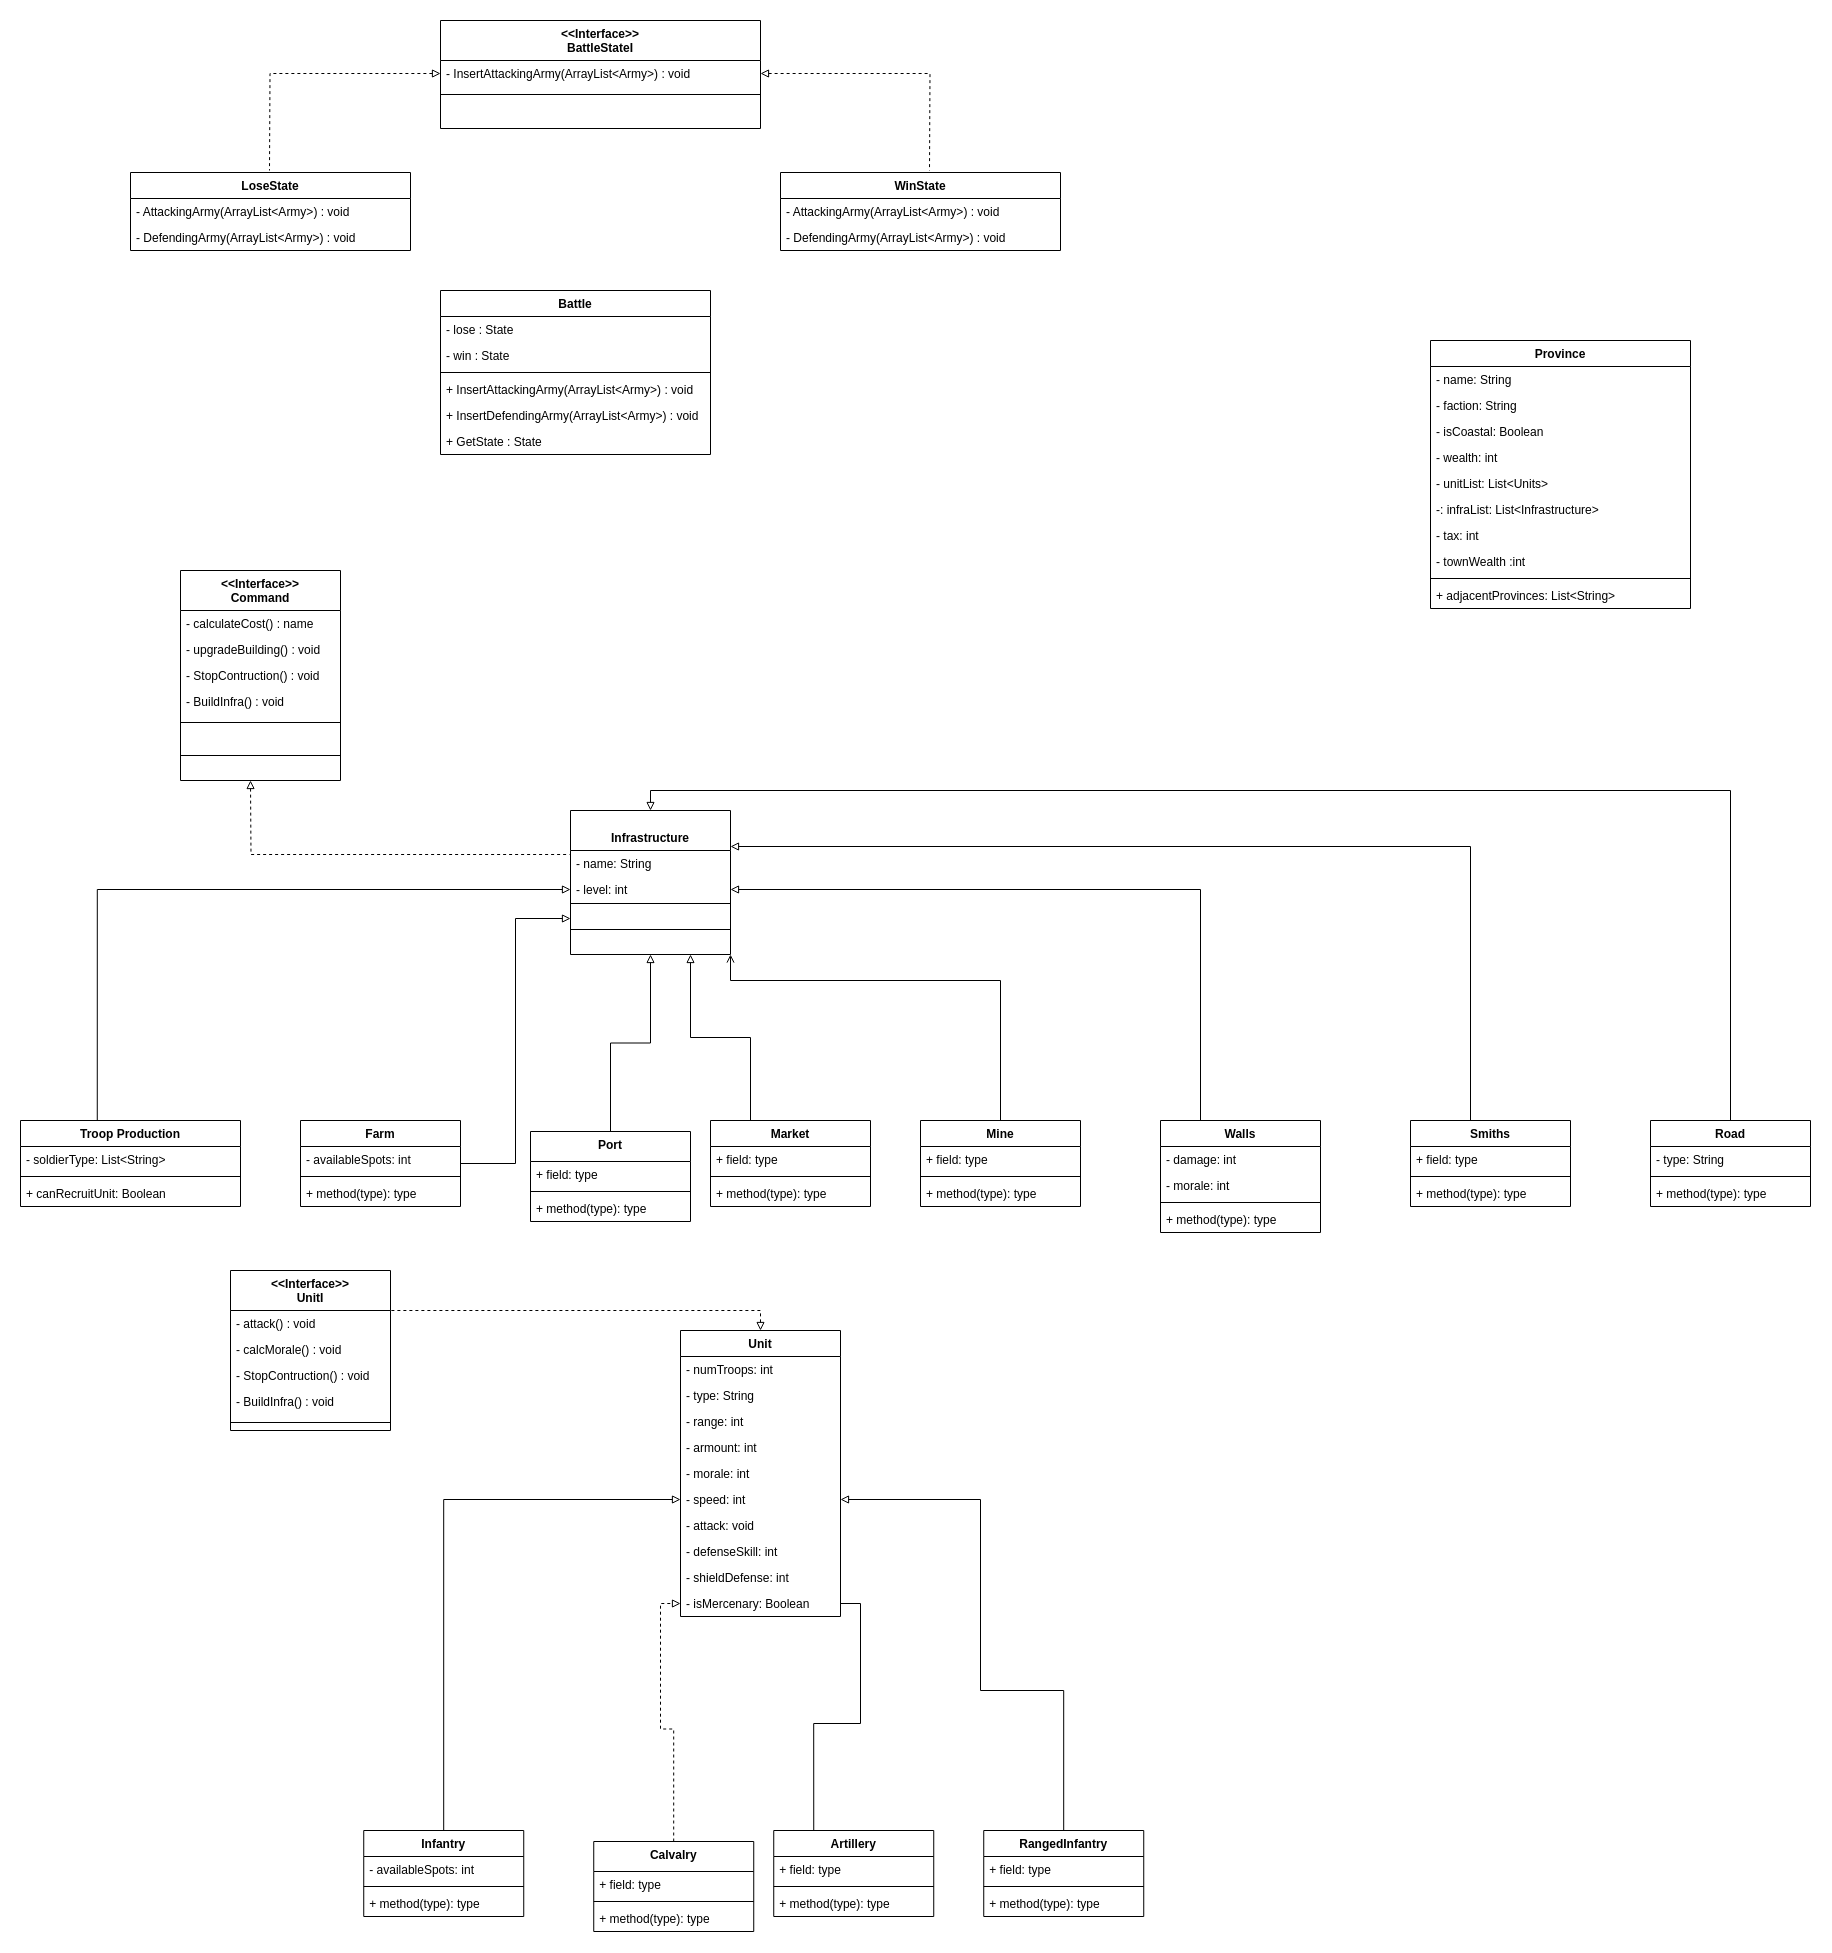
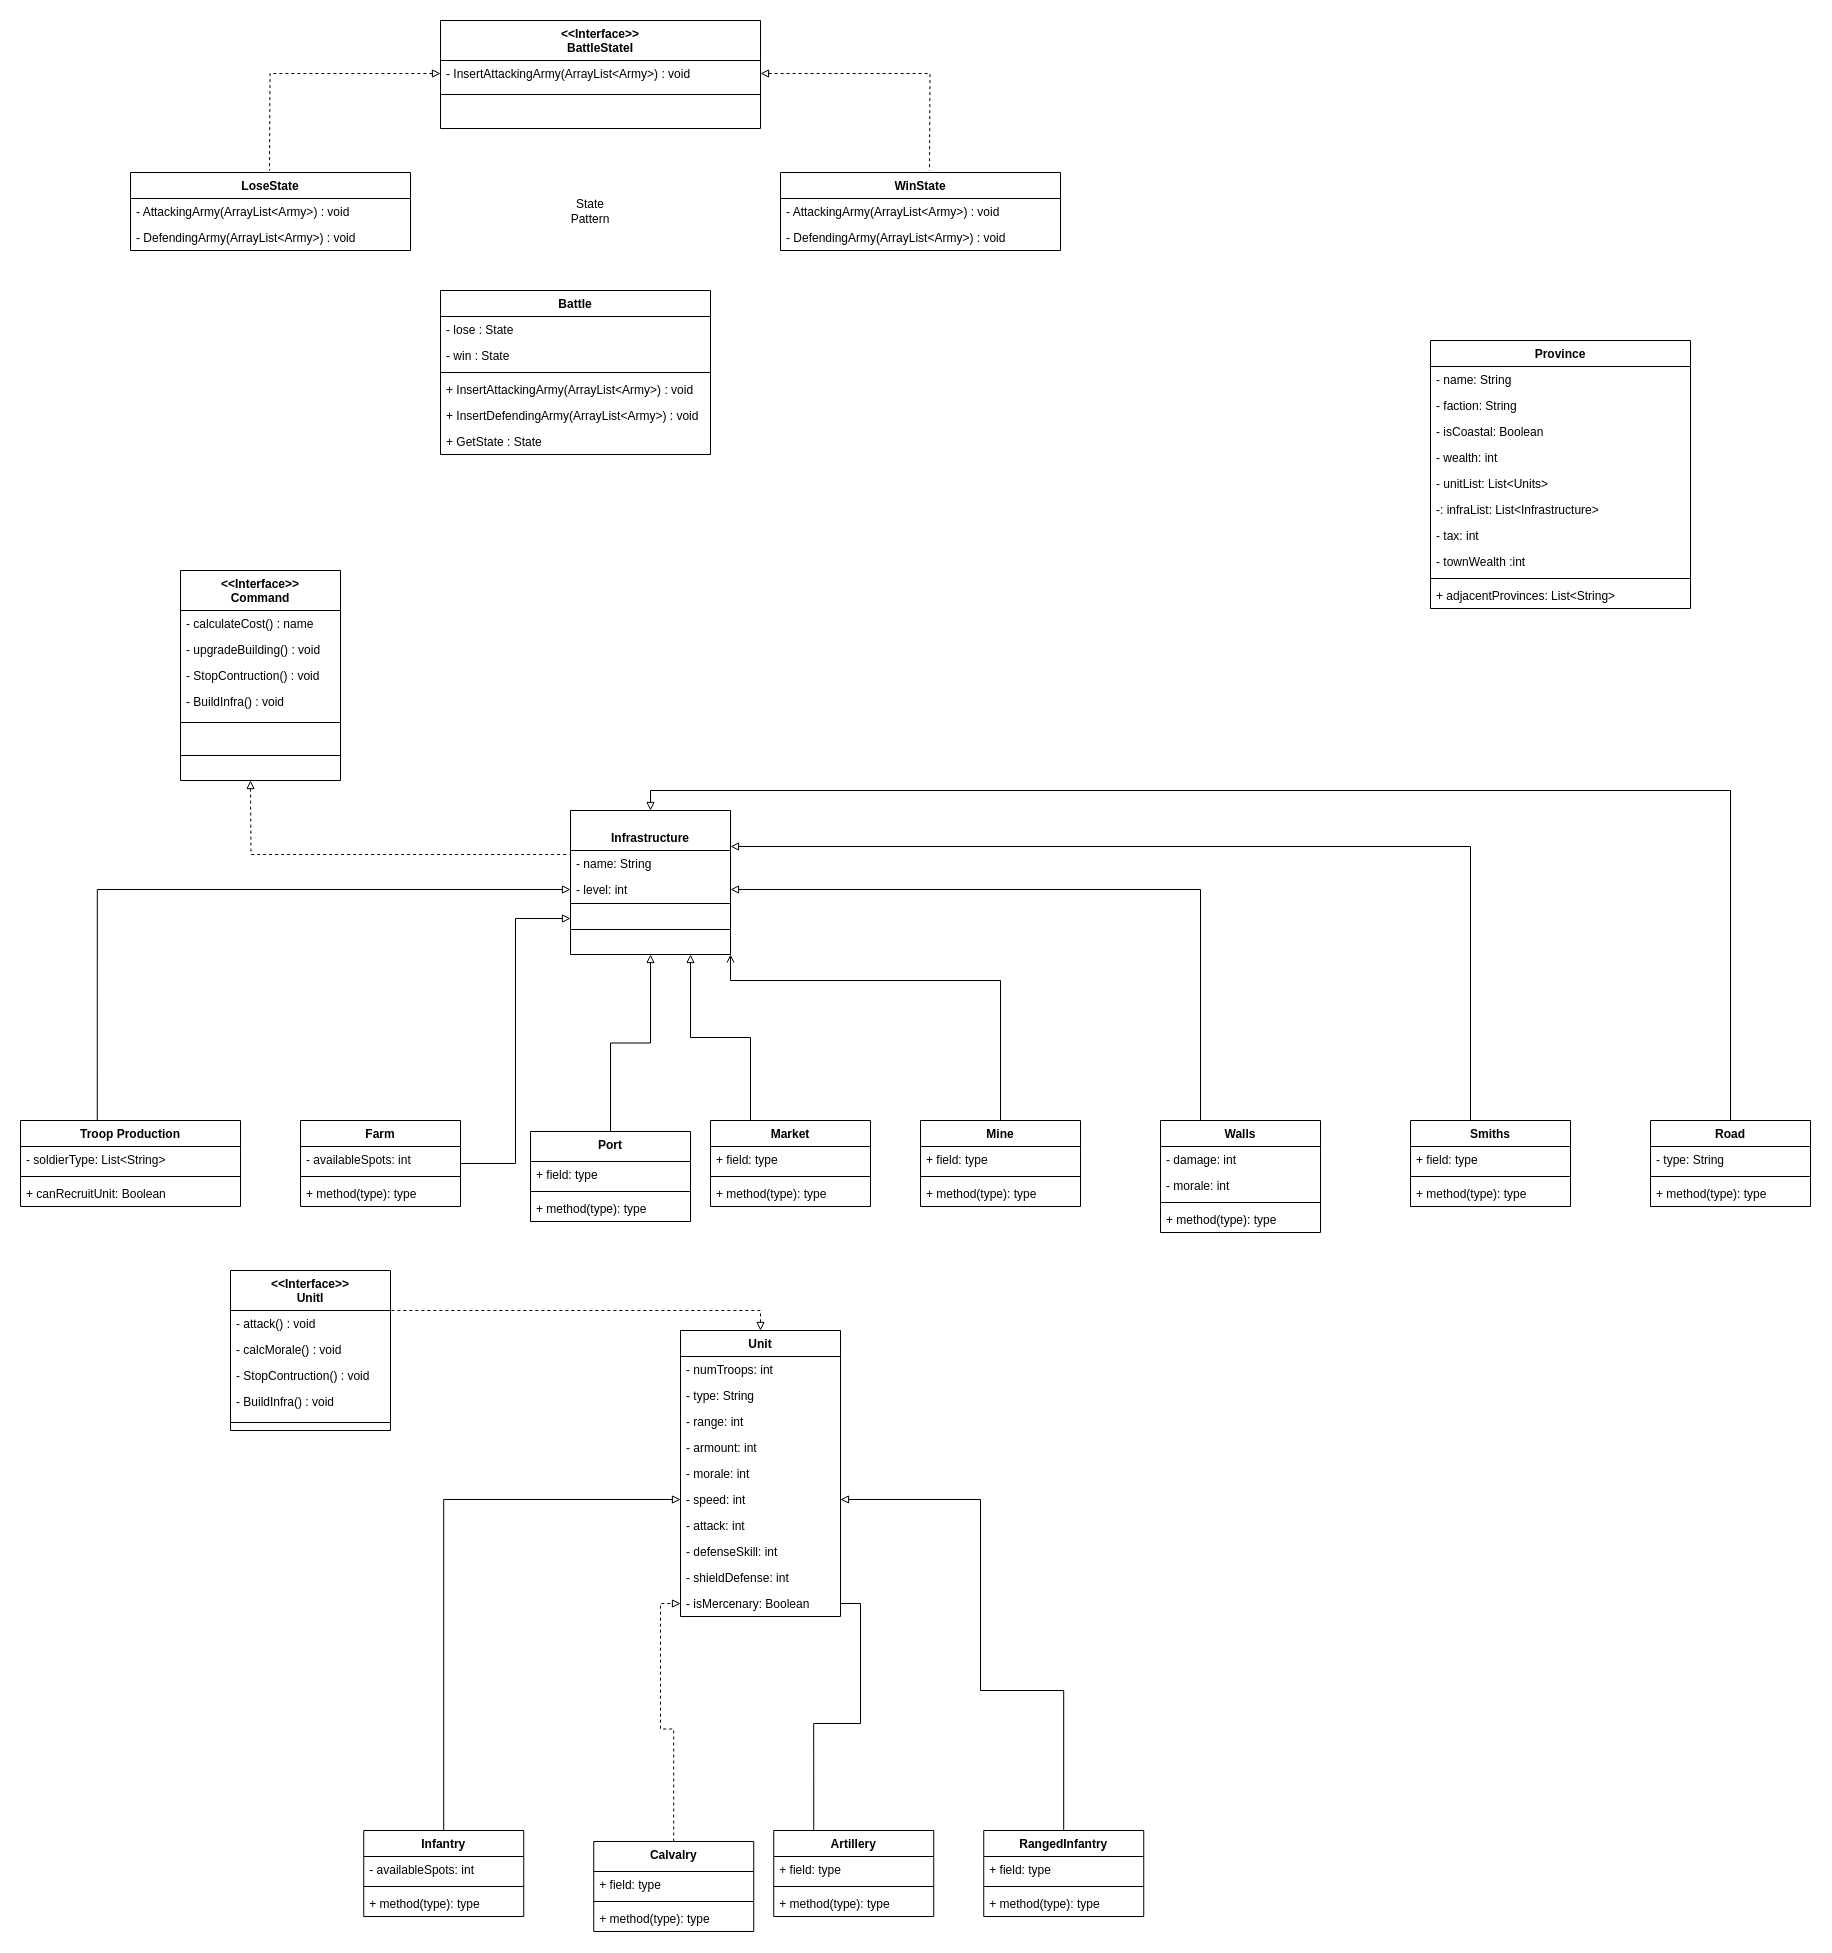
node "State Pattern": added
node "- attack: void": label "- attack: void" -> "- attack: int"
